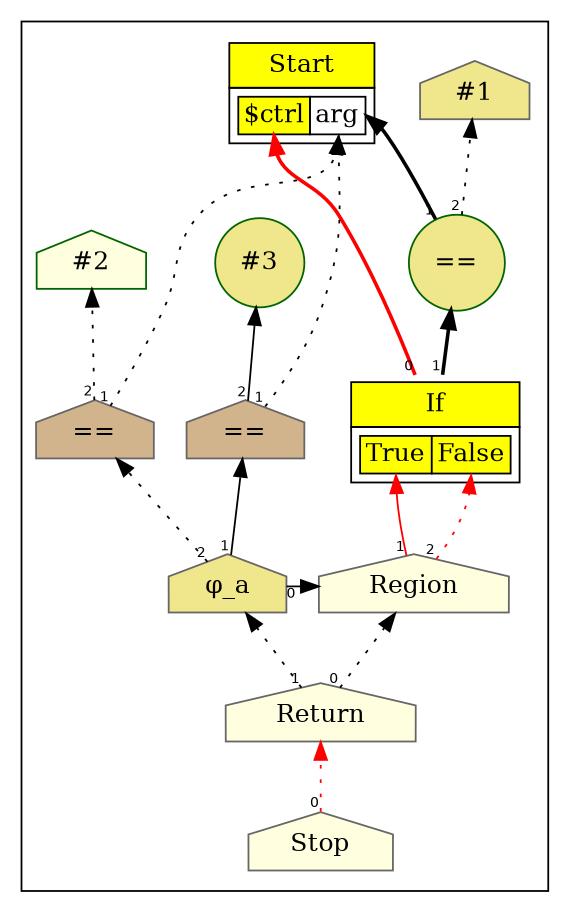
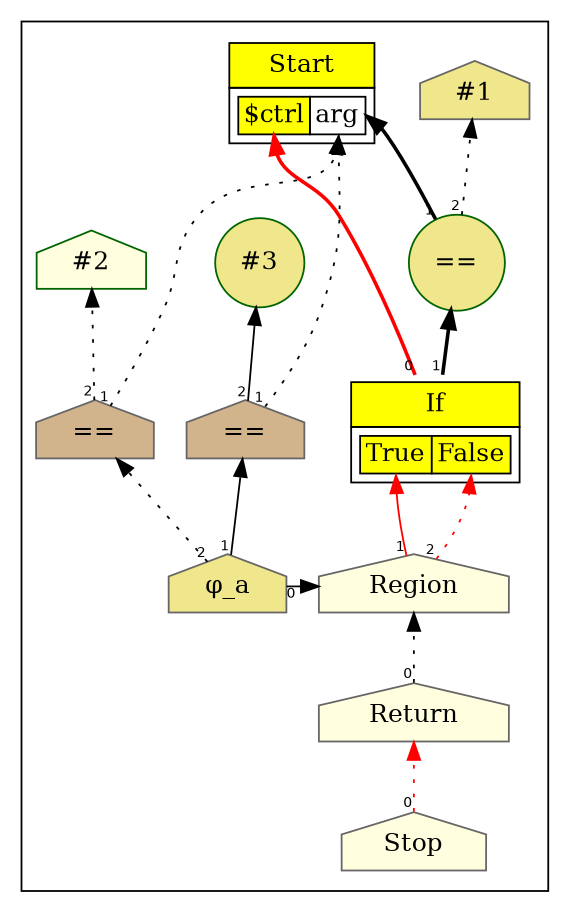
edge "Return" -> "φ_a": removed
